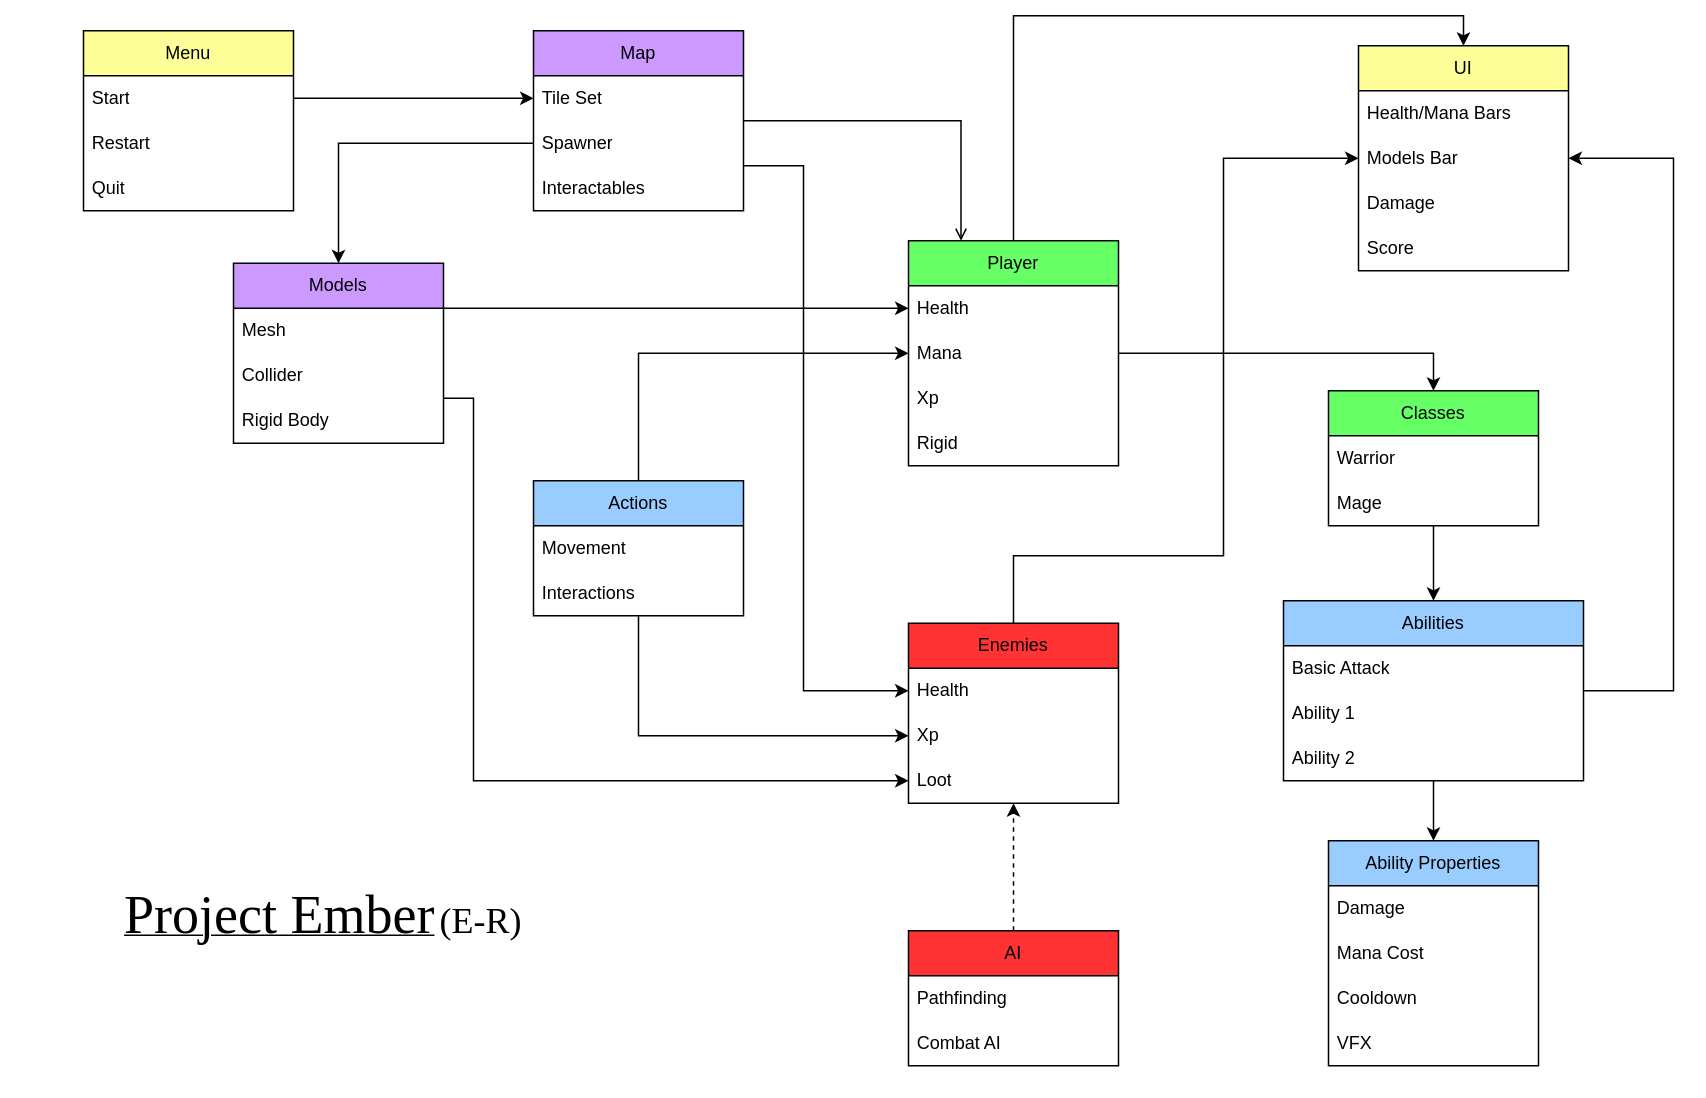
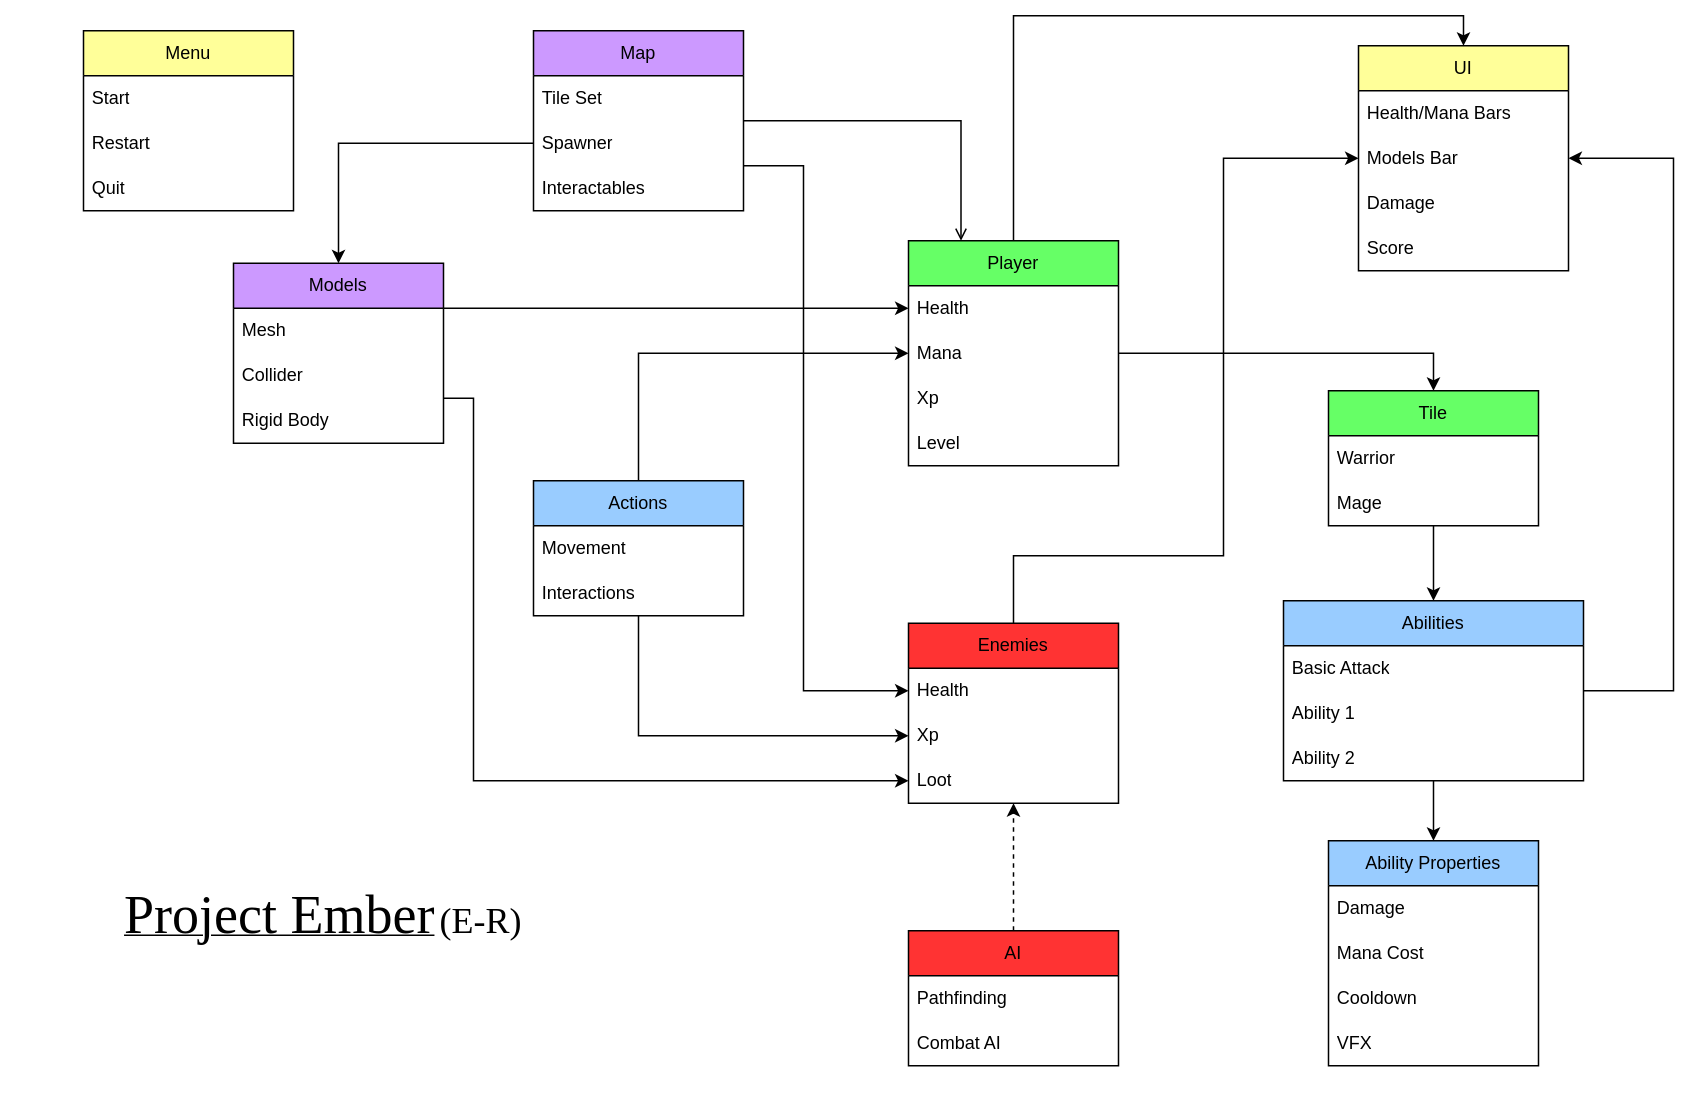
edge "Start" -> "Tile Set": removed
node "Classes": label "Classes" -> "Tile"
node "Rigid": label "Rigid" -> "Level"
